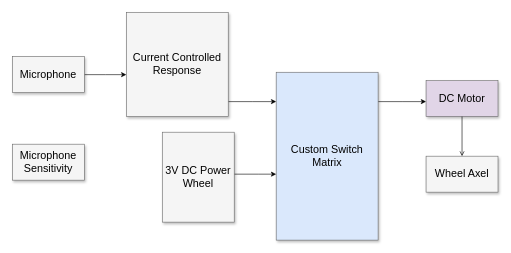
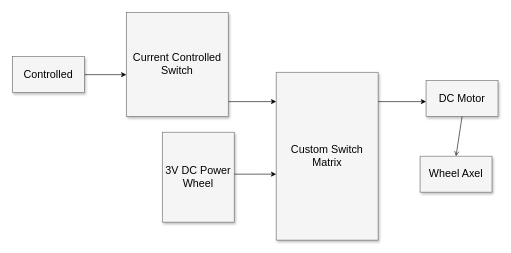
node "Current Controlled Response": label "Current Controlled Response" -> "Current Controlled Switch"
node "Microphone": label "Microphone" -> "Controlled"
node "DC Motor": fillcolor #e1d5e7 -> #f5f5f5
node "Custom Switch Matrix": fillcolor #dae8fc -> #f5f5f5
node "Microphone Sensitivity": removed
node "Wheel Axel": moved (462, 174) -> (456, 174)
